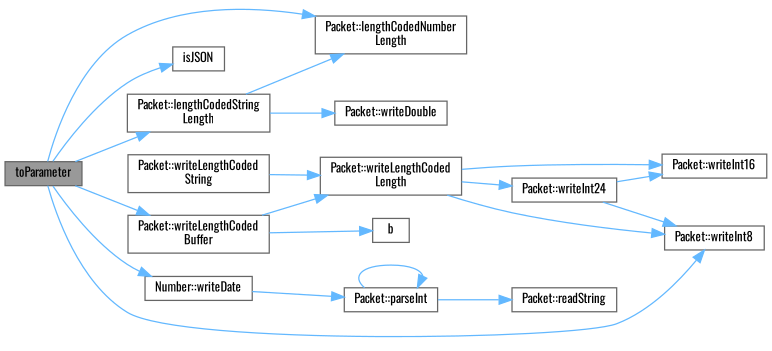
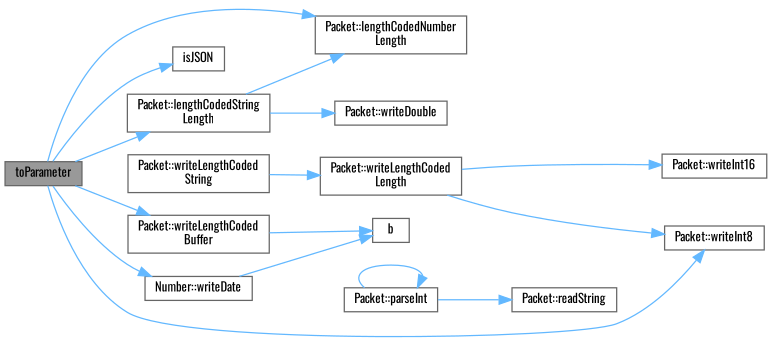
node "Packet::writeInt24": removed
edge "Packet::writeLengthCoded Buffer" -> "Packet::writeLengthCoded Length": removed
edge "Number::writeDate" -> "Packet::parseInt": now "Number::writeDate" -> "b"
